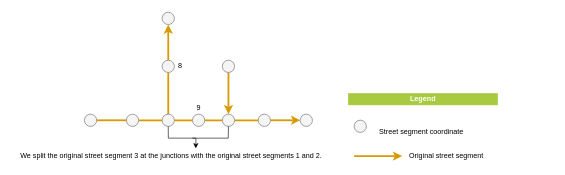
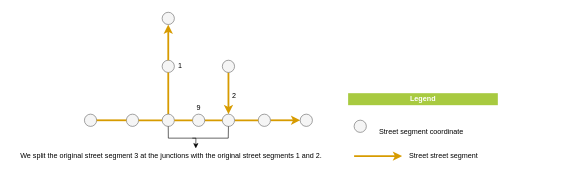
node "8": label "8" -> "1"
node "2": added
node "Original street segment": label "Original street segment" -> "Street street segment"
